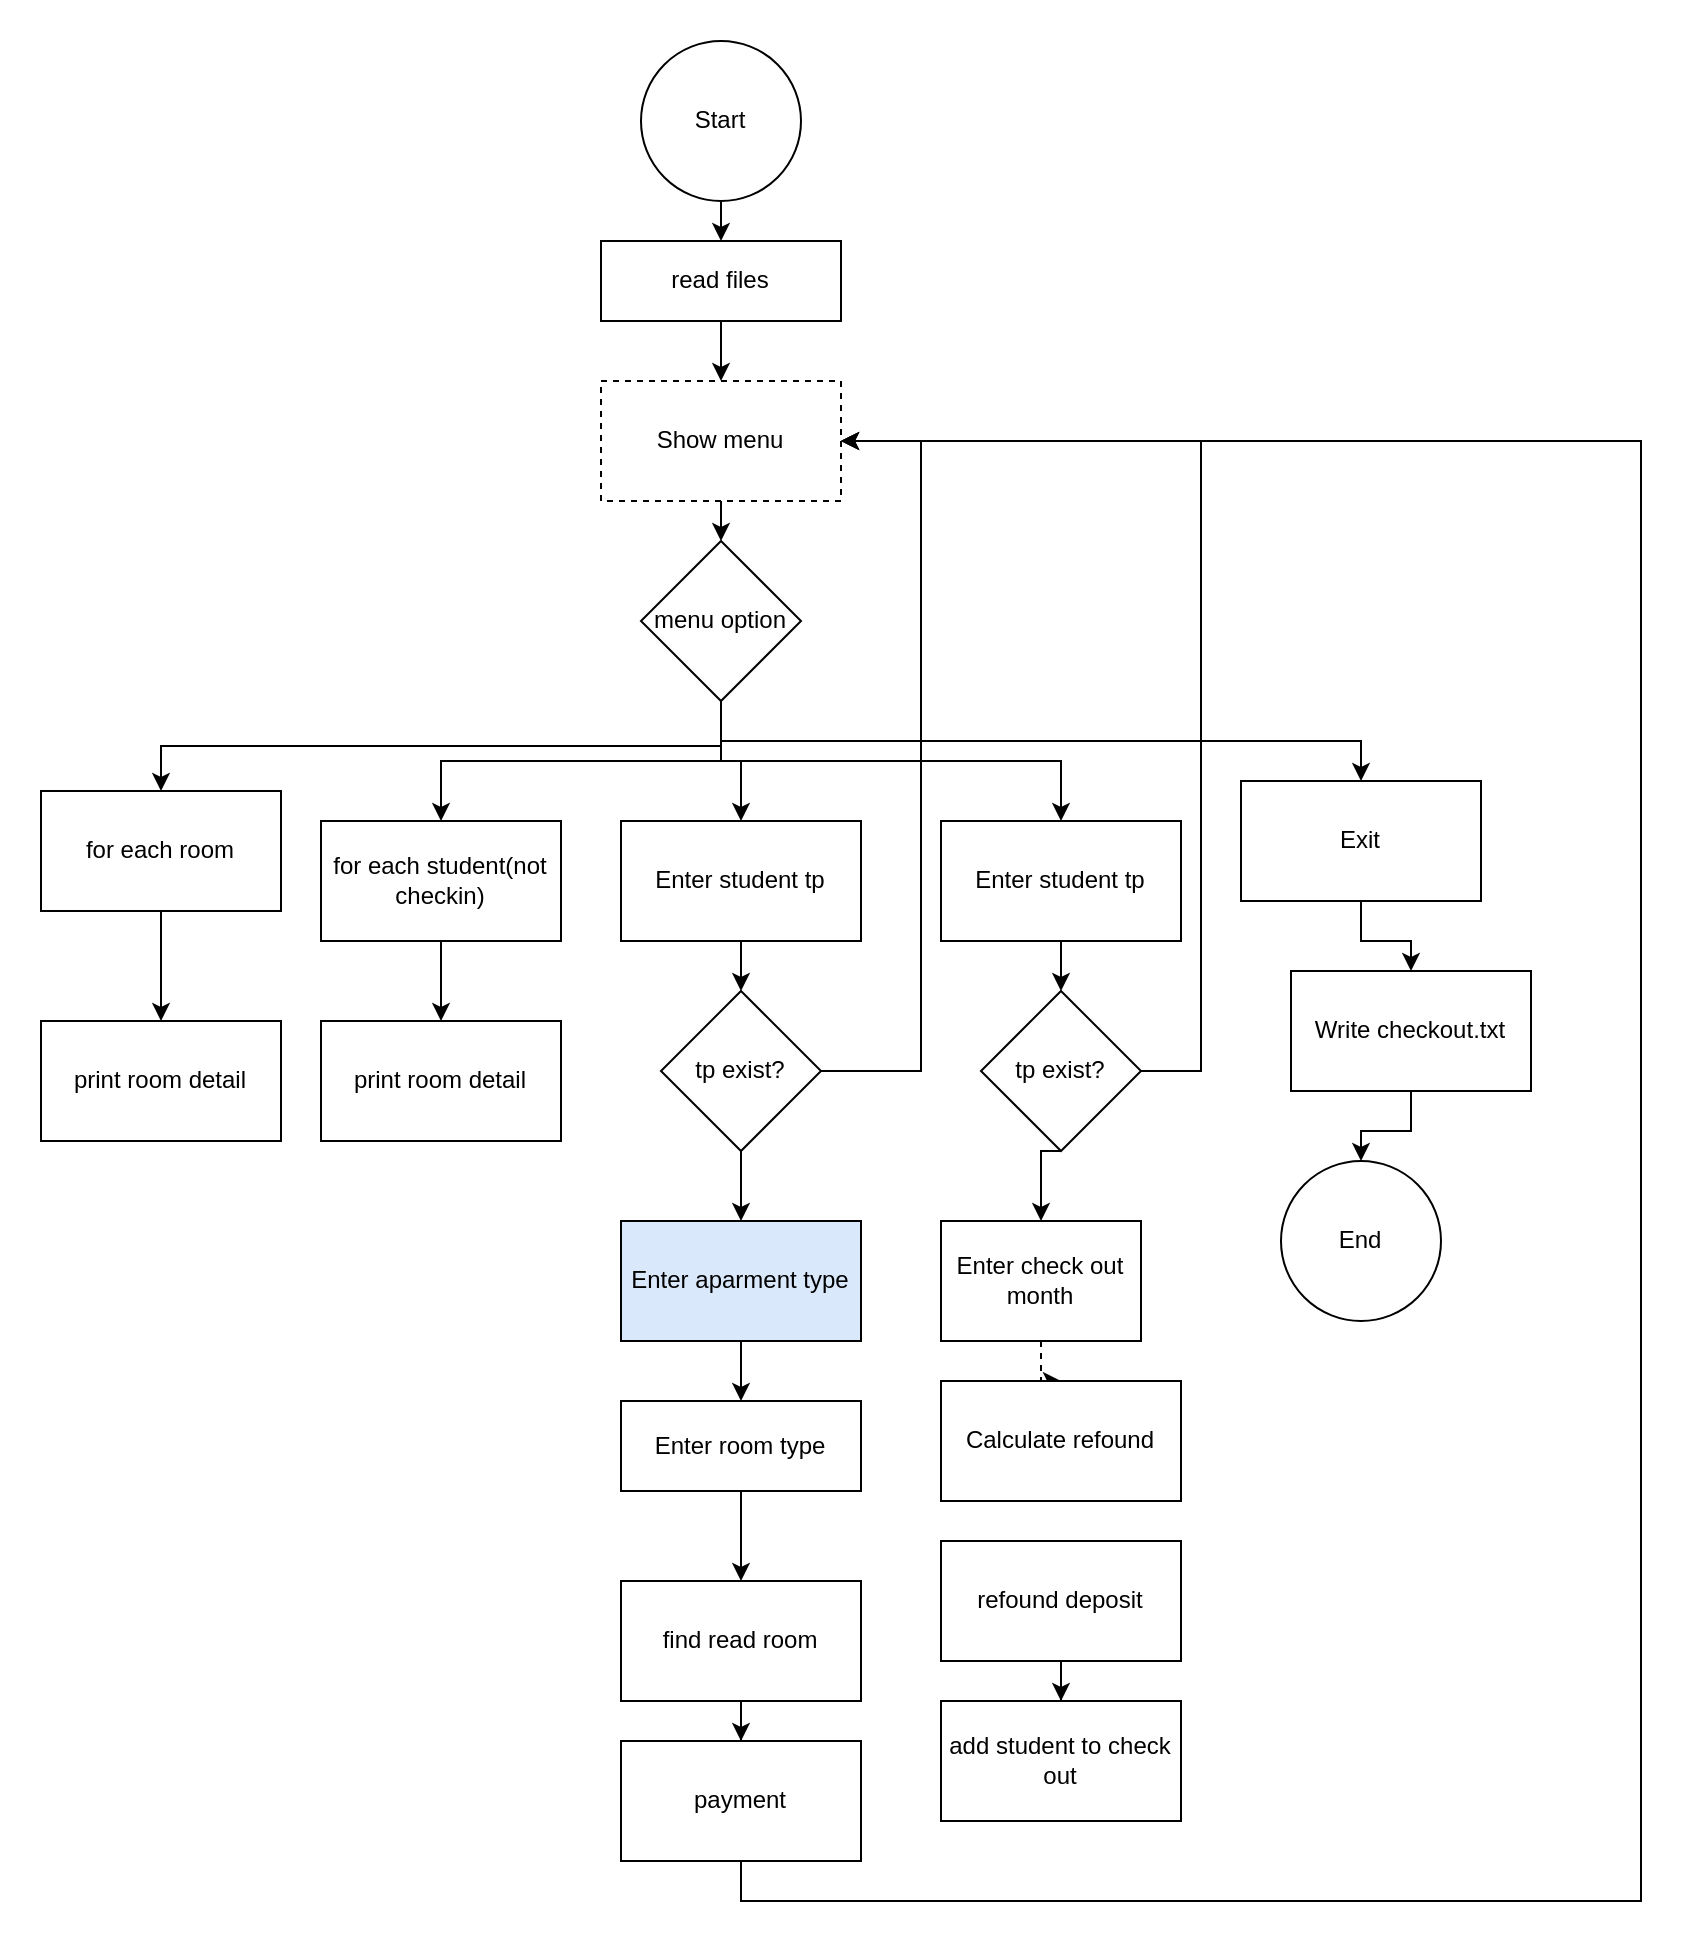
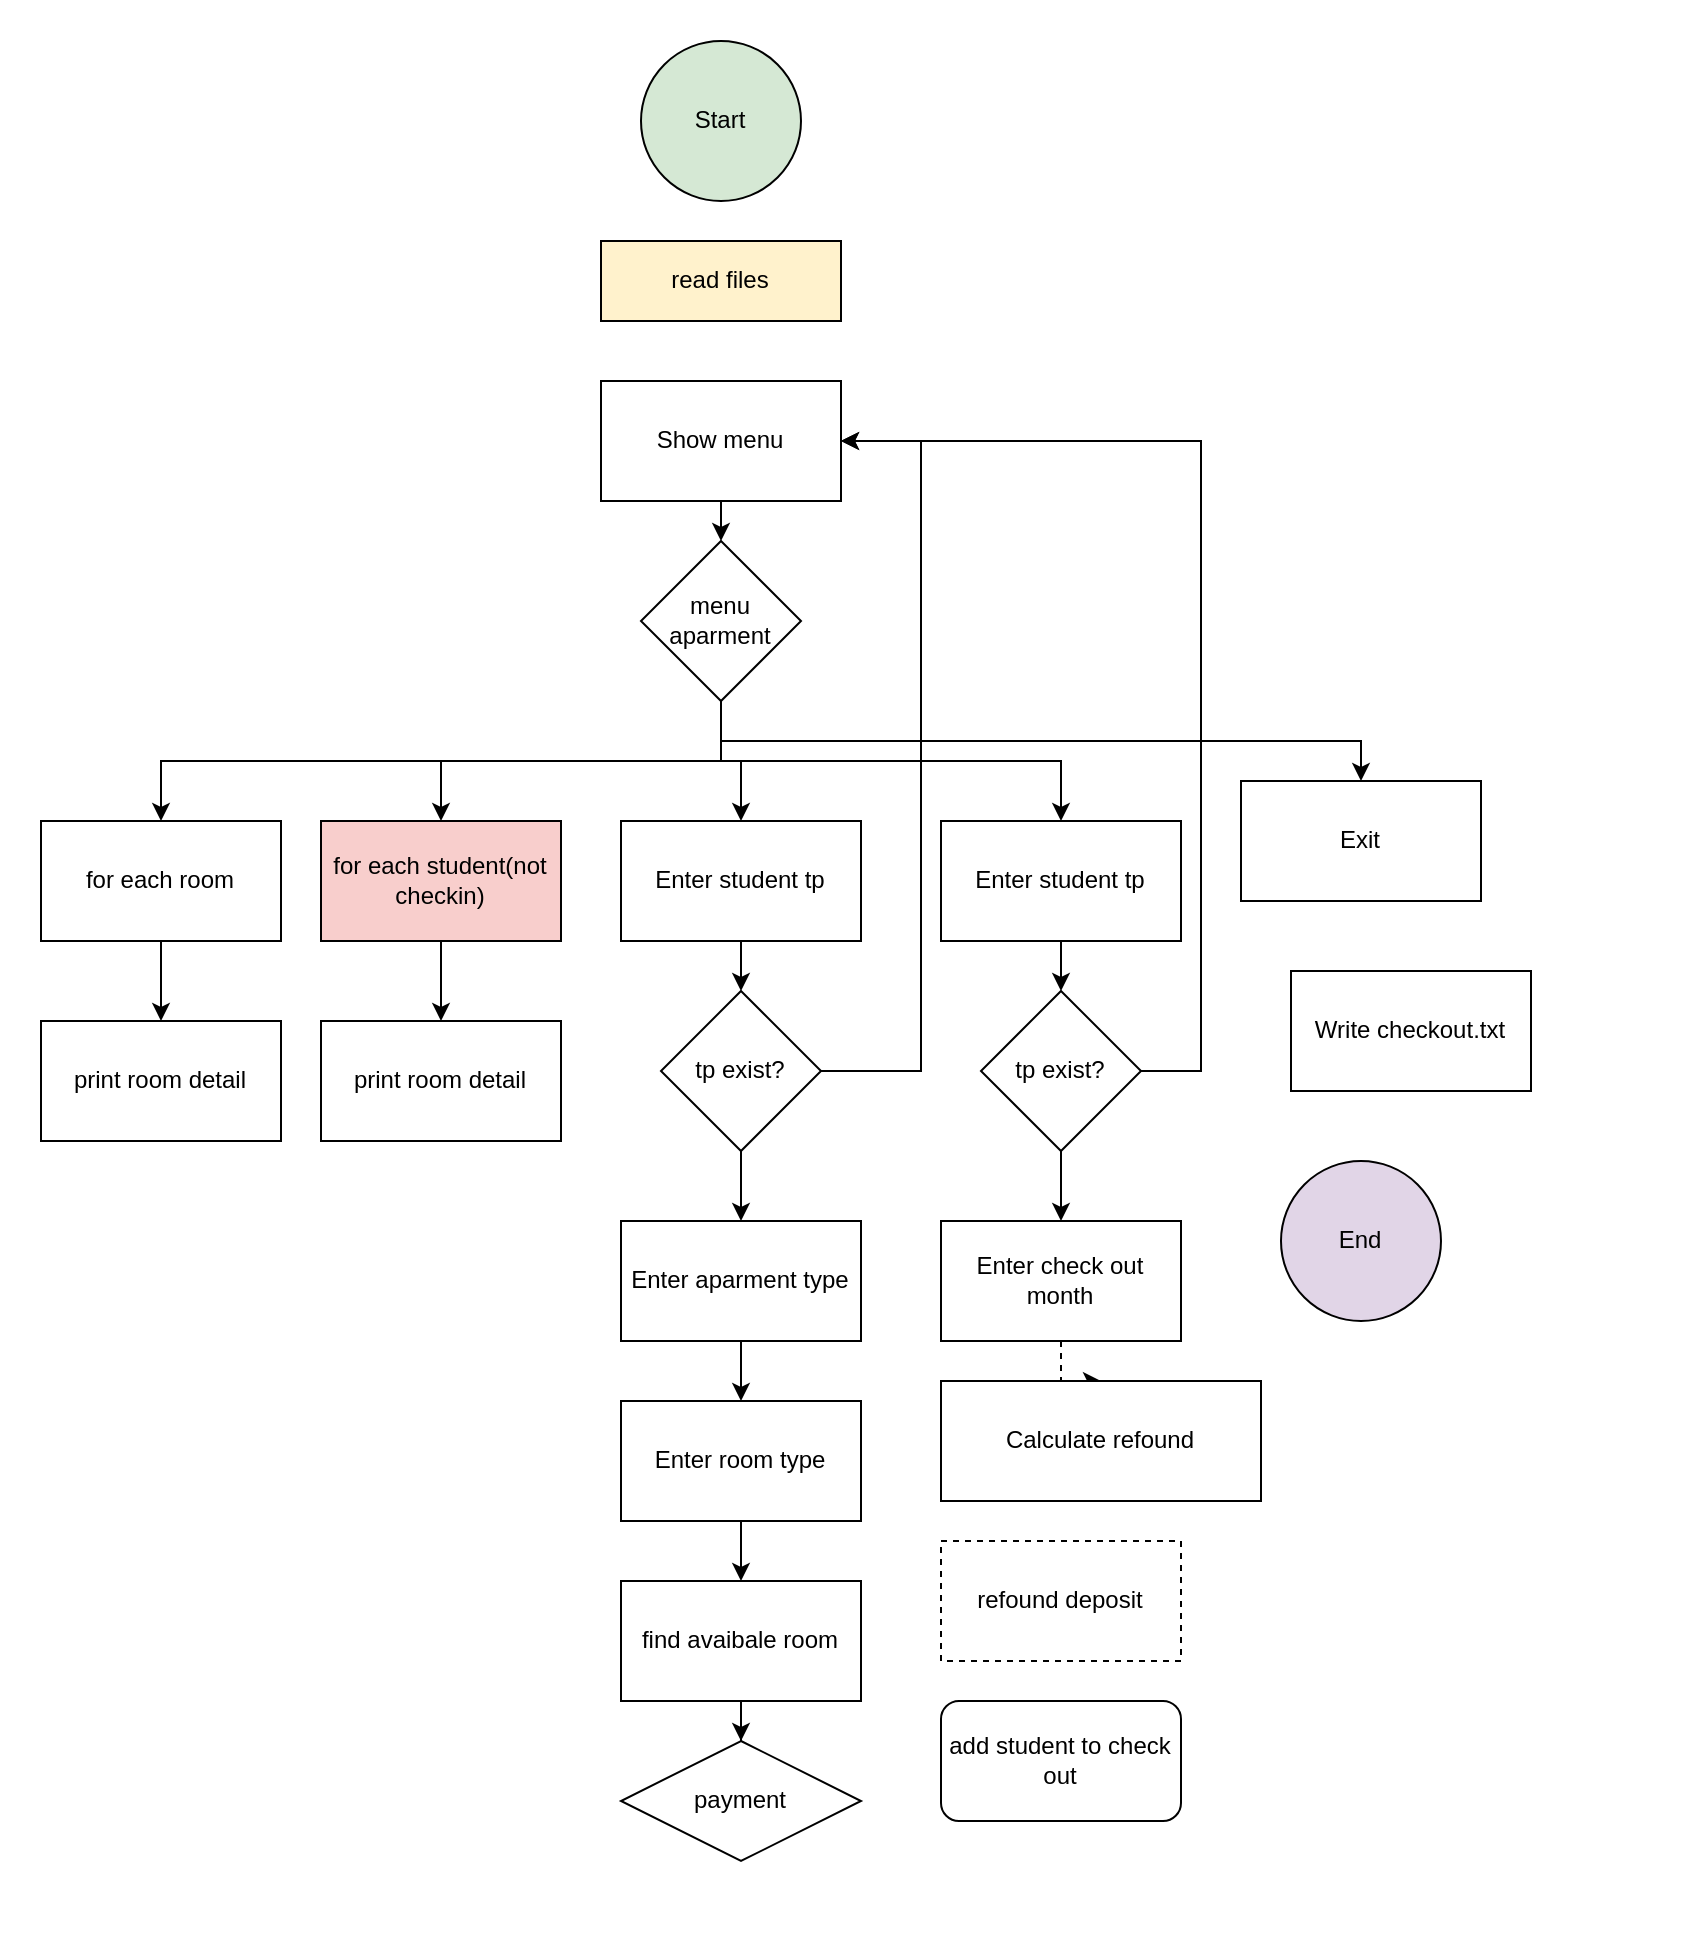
node "Start": fillcolor #ffffff -> #d5e8d4
edge "Start" -> "read files": removed
node "read files": fillcolor #ffffff -> #fff2cc
edge "read files" -> "Show menu": removed
node "Show menu": style dashed -> solid
node "menu option": label "menu option" -> "menu aparment"
node "for each room": moved (161, 851) -> (161, 881)
node "for each student(not checkin)": fillcolor #ffffff -> #f8cecc
edge "Exit" -> "Write checkout.txt": removed
edge "Write checkout.txt" -> "End": removed
node "End": fillcolor #ffffff -> #e1d5e7
node "Enter aparment type": fillcolor #dae8fc -> #ffffff
node "Enter check out month": size 200x120 -> 240x120
edge "payment" -> "Show menu": removed
node "Calculate refound": size 240x120 -> 320x120
node "Enter room type": size 240x90 -> 240x120
node "refound deposit": style solid -> dashed
node "find read room": label "find read room" -> "find avaibale room"
edge "refound deposit" -> "add student to check out": removed
node "add student to check out": shape rectangle -> rounded rectangle
node "payment": shape rectangle -> diamond
